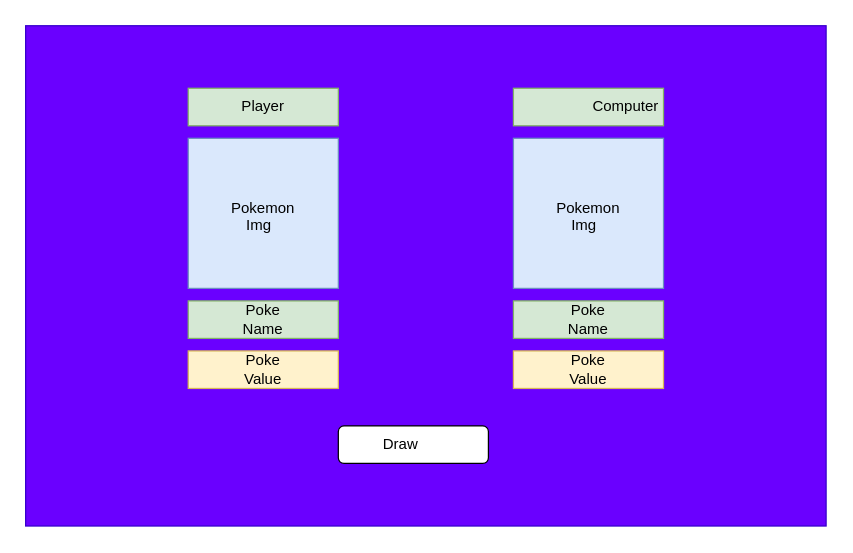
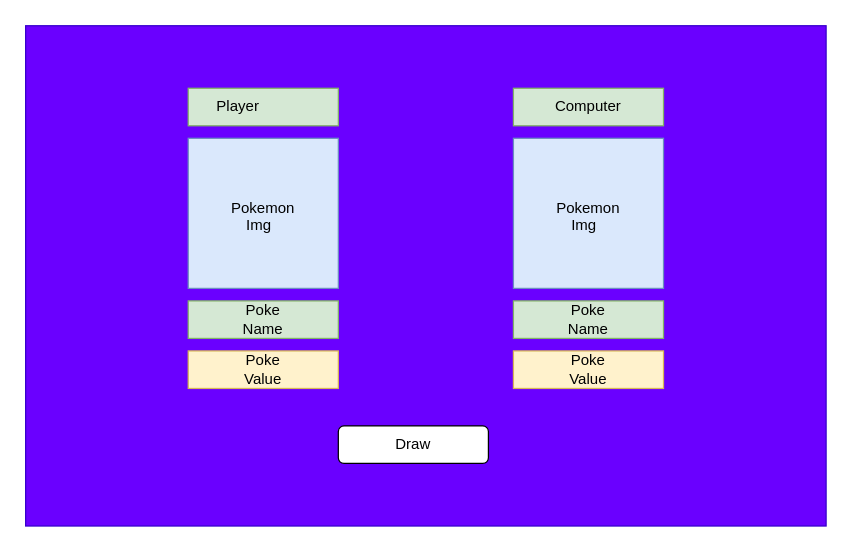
node "Player": moved (263, 107) -> (238, 107)
node "Computer": moved (626, 107) -> (588, 107)
node "Draw": moved (401, 444) -> (413, 444)
